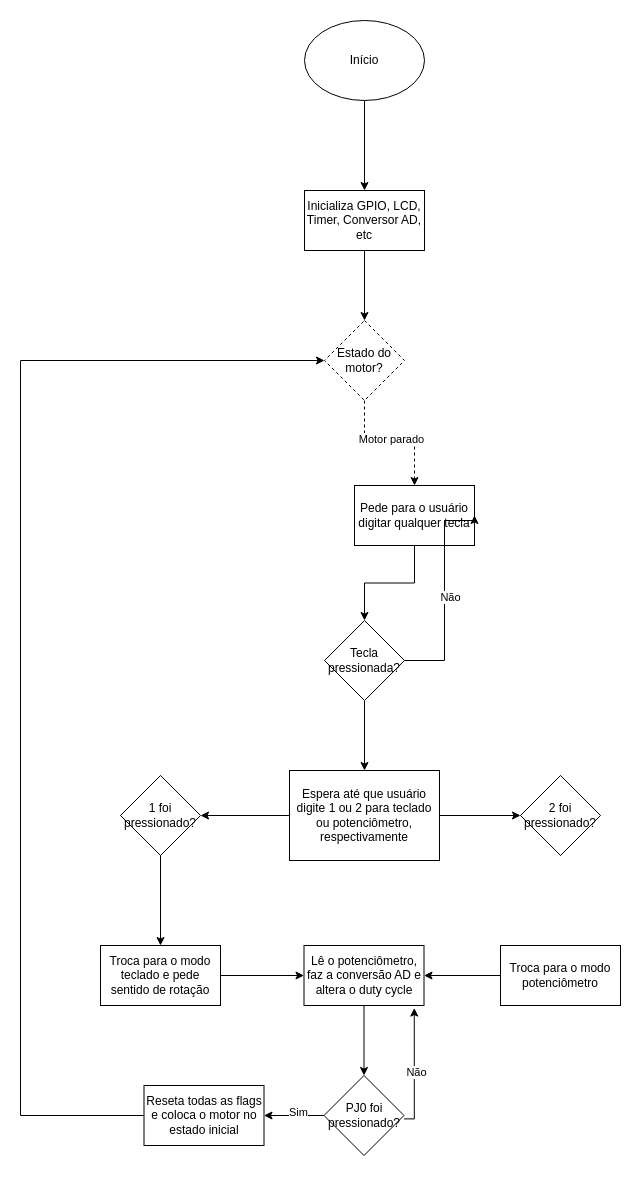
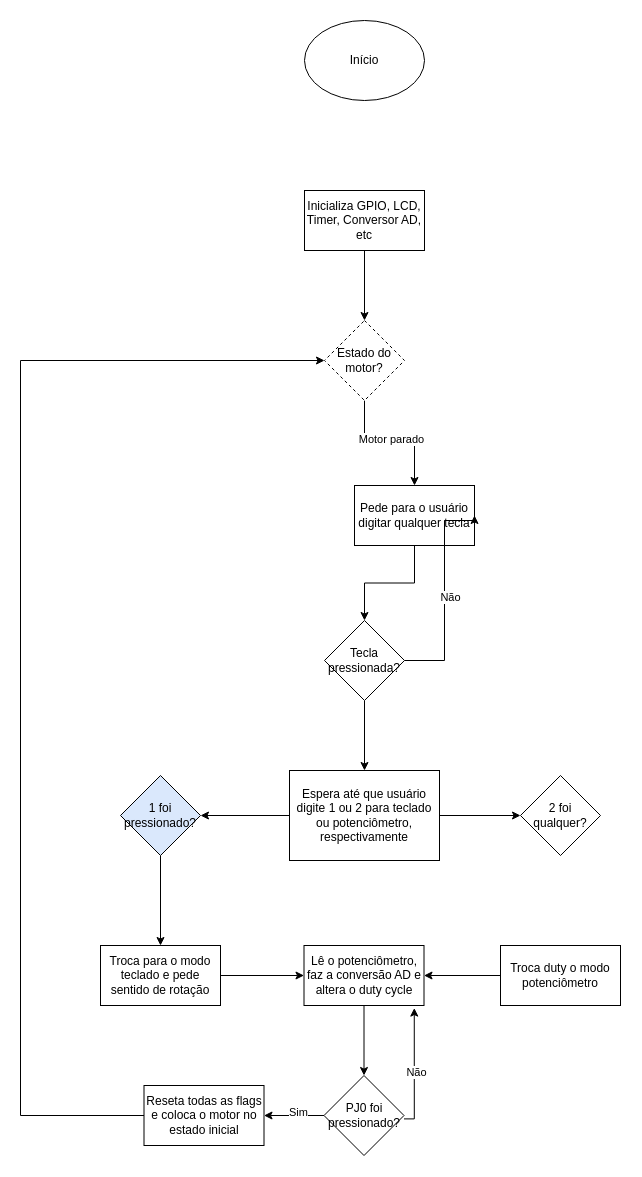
edge "Início" -> "Inicializa GPIO, LCD, Timer, Conversor AD, etc": removed
edge "Estado do motor?" -> "Pede para o usuário digitar qualquer tecla": style dashed -> solid
node "1 foi pressionado?": fillcolor #ffffff -> #dae8fc
node "2 foi pressionado?": label "2 foi pressionado?" -> "2 foi qualquer?"
node "Troca para o modo potenciômetro": label "Troca para o modo potenciômetro" -> "Troca duty o modo potenciômetro"
